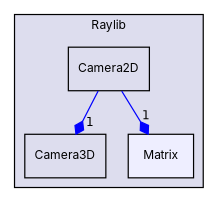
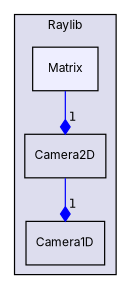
edge "Camera2D" -> "Matrix": reversed
node "Camera3D": label "Camera3D" -> "Camera1D"
